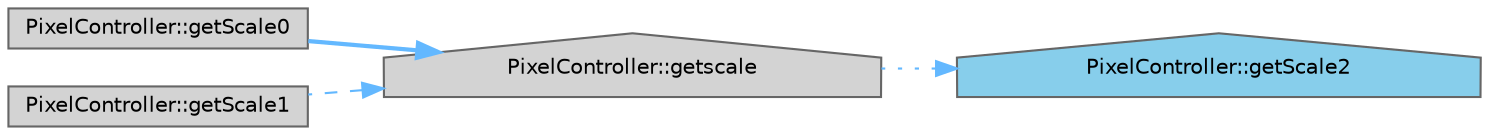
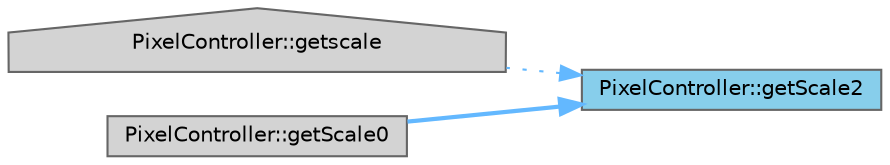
edge "PixelController::getScale0" -> "PixelController::getscale": now "PixelController::getScale0" -> "PixelController::getScale2"
node "PixelController::getScale2": shape house -> box
node "PixelController::getScale1": removed
